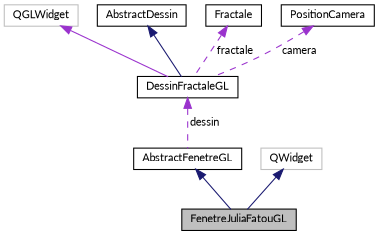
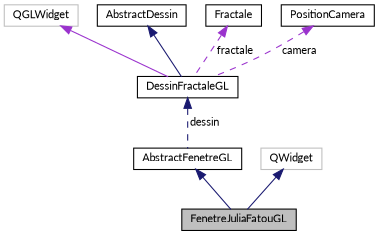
edge "AbstractFenetreGL" -> "DessinFractaleGL": color darkorchid3 -> midnightblue
